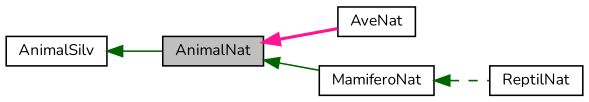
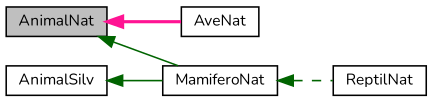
edge "AnimalNat" -> "AnimalSilv": now "MamiferoNat" -> "AnimalSilv"
